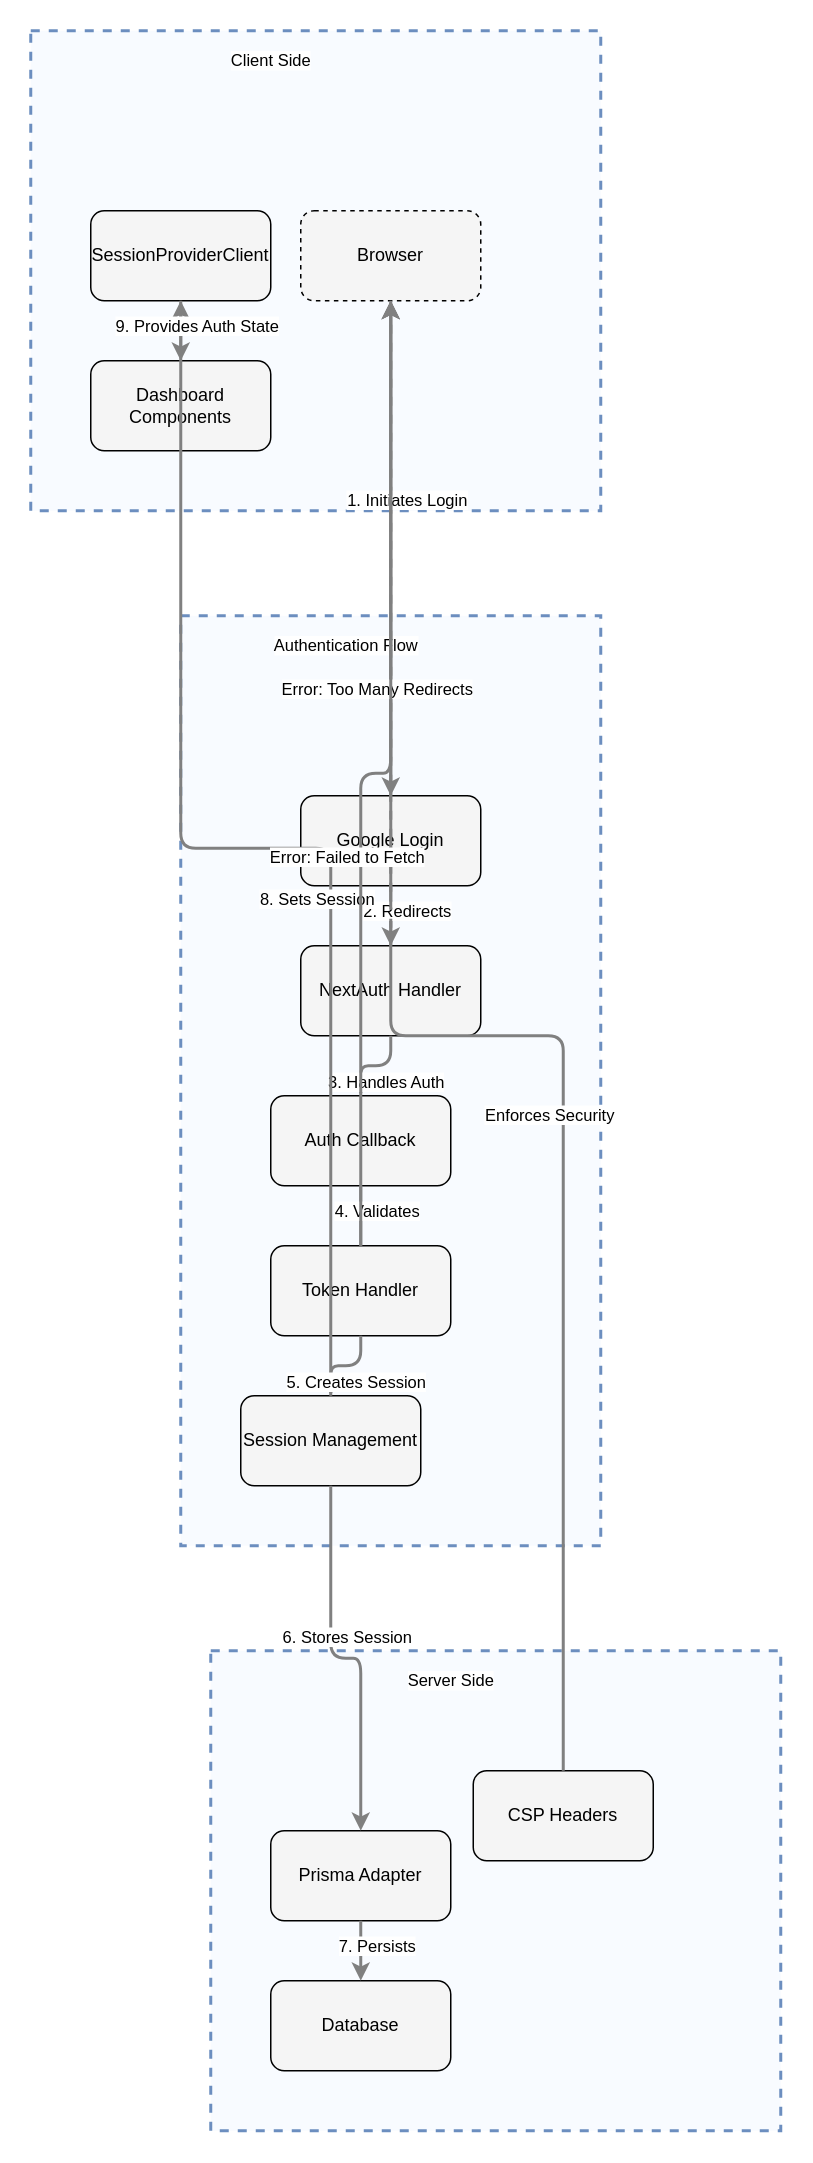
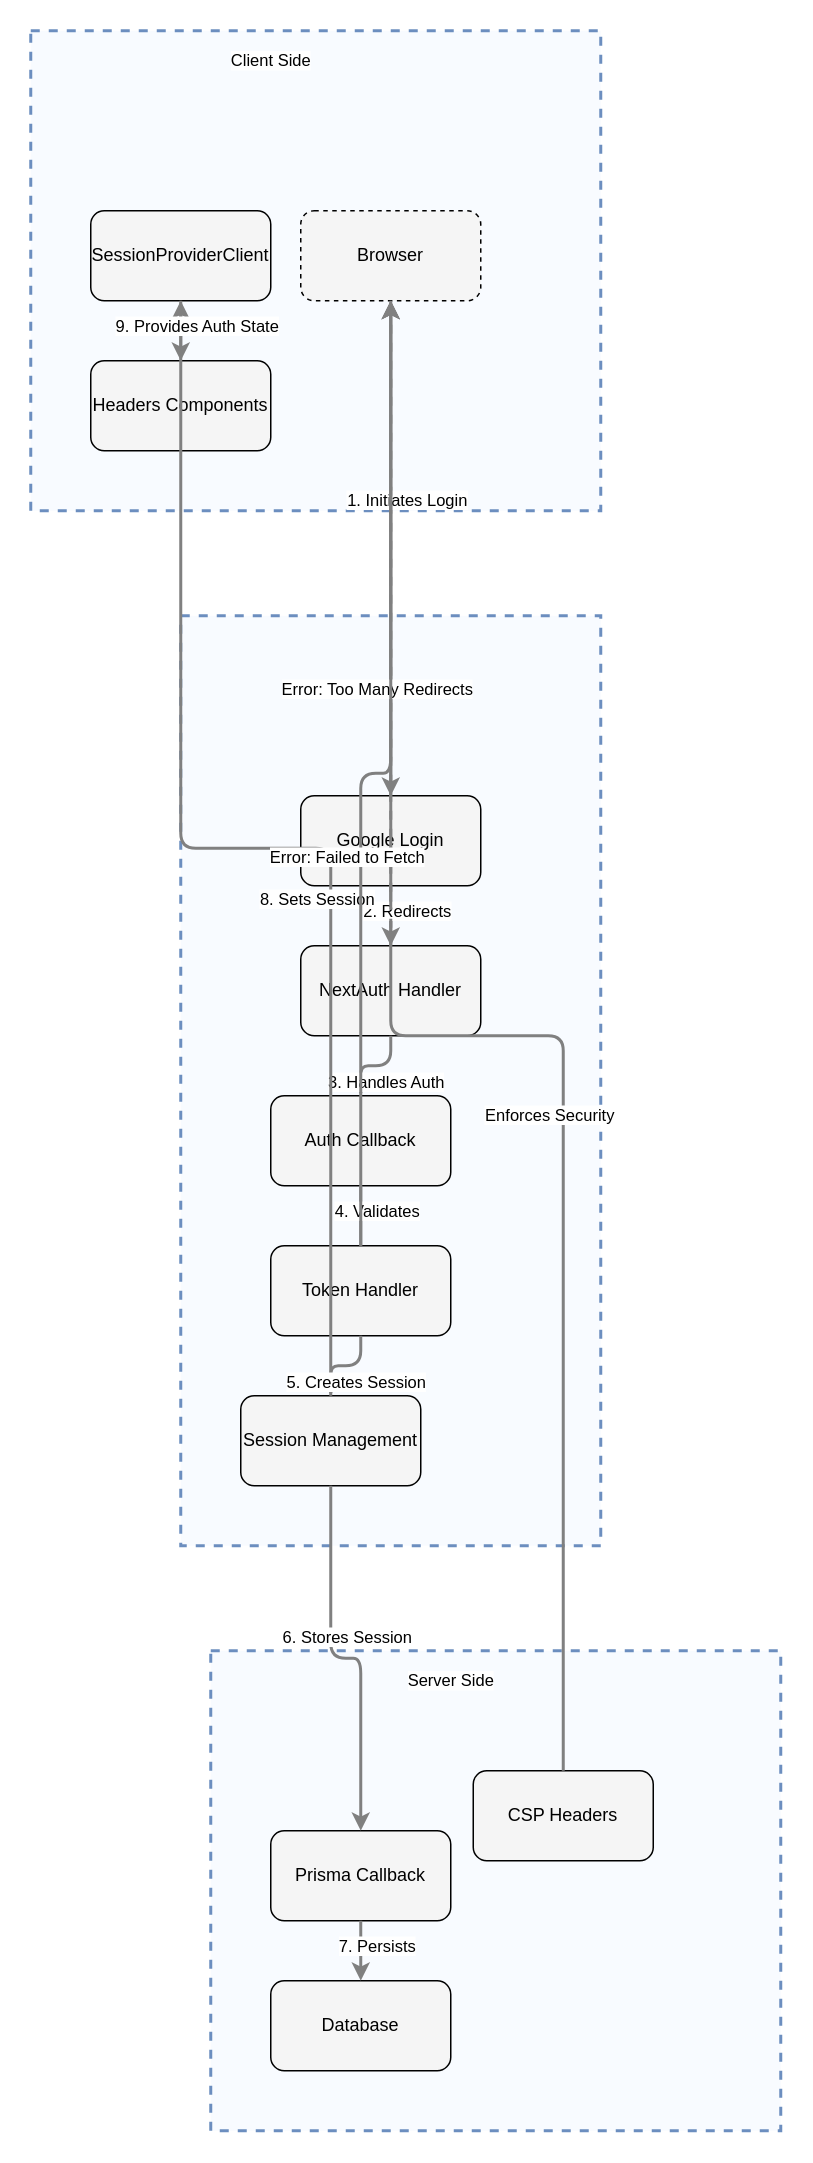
node "Dashboard Components": label "Dashboard Components" -> "Headers Components"
node "Authentication Flow": removed
node "Prisma Adapter": label "Prisma Adapter" -> "Prisma Callback"
